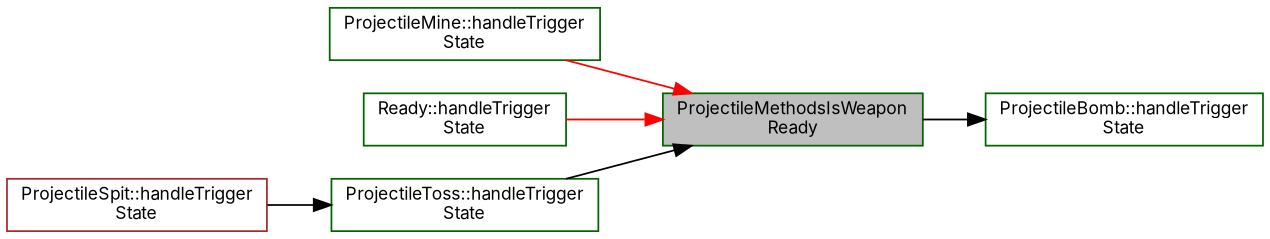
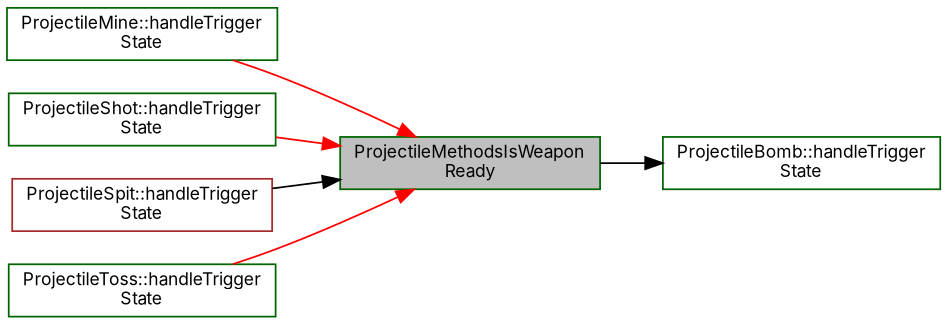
node "Ready::handleTrigger State": label "Ready::handleTrigger State" -> "ProjectileShot::handleTrigger State"
edge "ProjectileToss::handleTrigger State" -> "ProjectileMethodsIsWeapon Ready": color black -> red
edge "ProjectileSpit::handleTrigger State" -> "ProjectileToss::handleTrigger State": now "ProjectileSpit::handleTrigger State" -> "ProjectileMethodsIsWeapon Ready"
